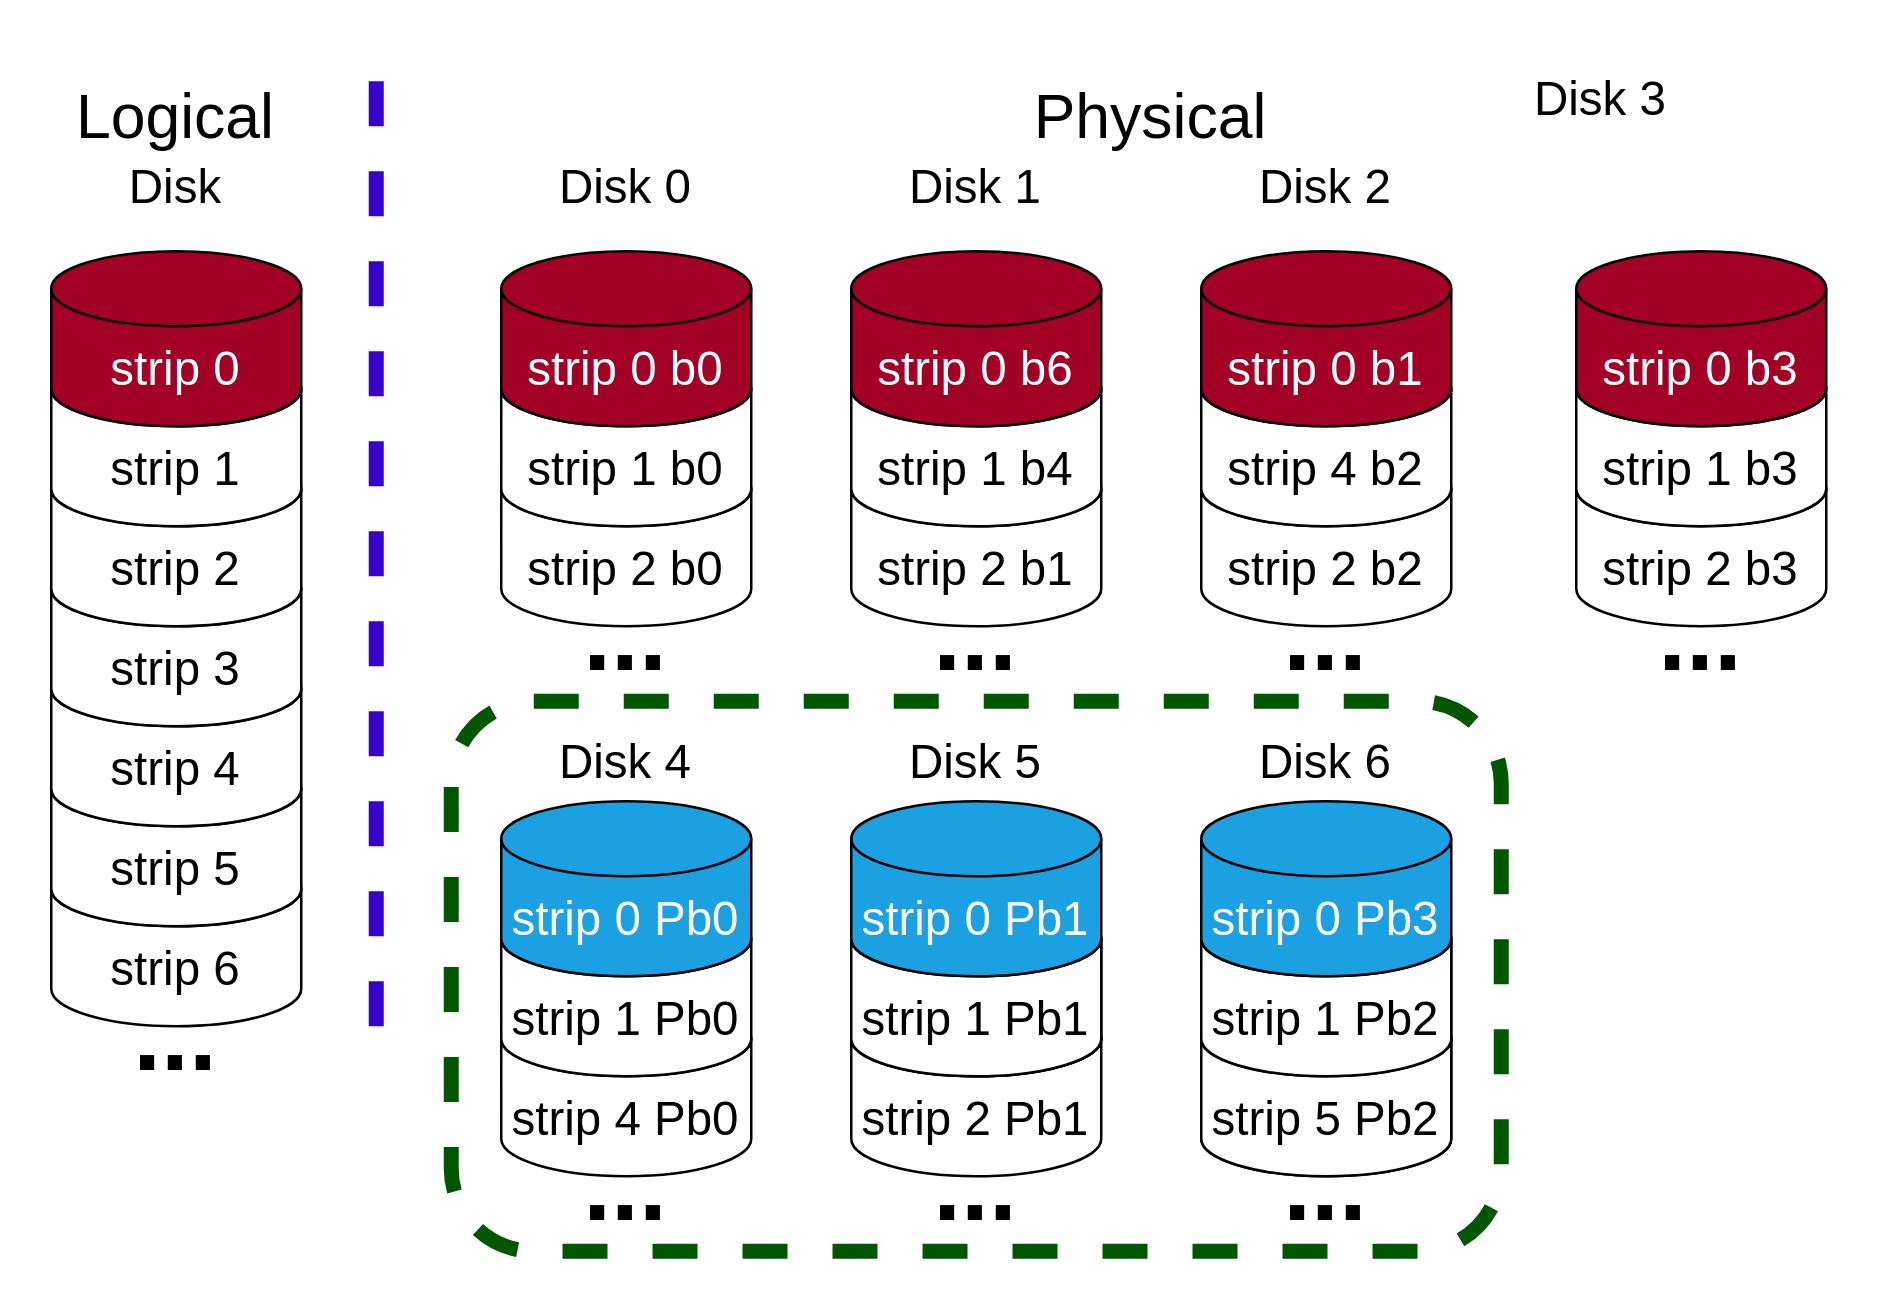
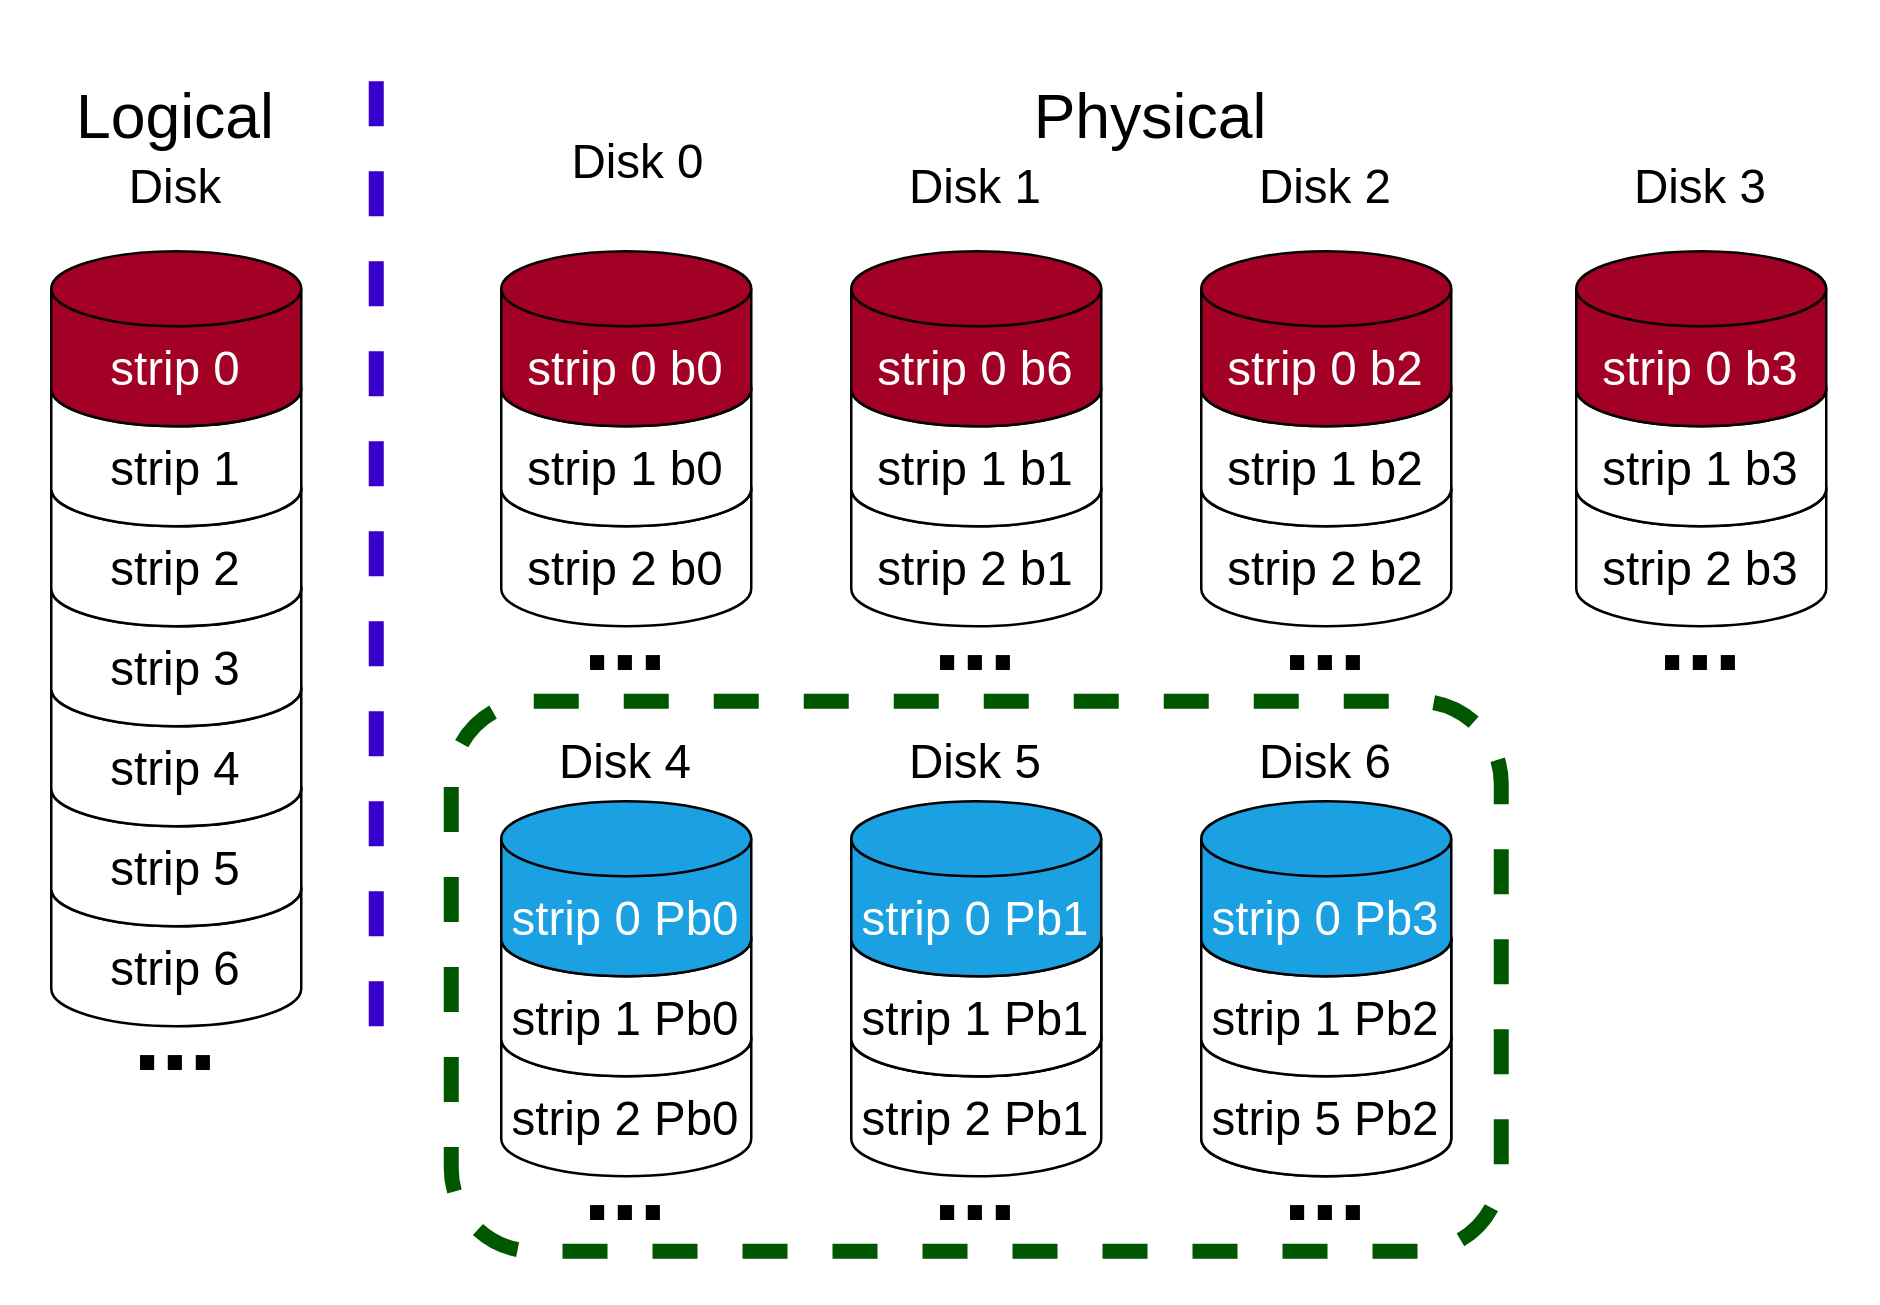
node "Disk 3": moved (1601, 101) -> (1701, 189)
node "Disk 0": moved (626, 189) -> (639, 164)
node "strip 0 b1": label "strip 0 b1" -> "strip 0 b2"
node "strip 1 b4": label "strip 1 b4" -> "strip 1 b1"
node "strip 4 b2": label "strip 4 b2" -> "strip 1 b2"
node "strip 4 Pb0": label "strip 4 Pb0" -> "strip 2 Pb0"
